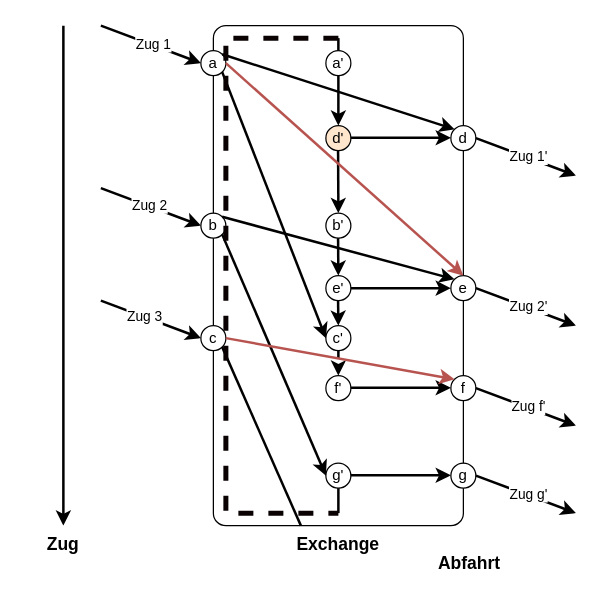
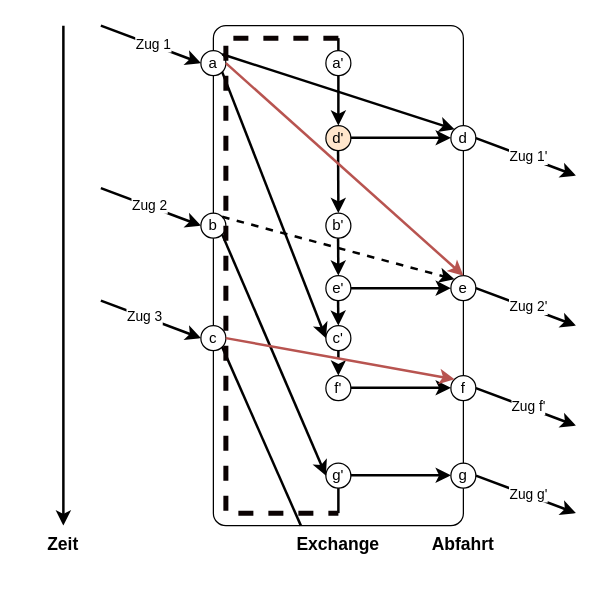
edge "b" -> "e": style solid -> dashed
node "Zug": label "Zug" -> "Zeit"
node "Abfahrt": moved (469, 563) -> (463, 544)
